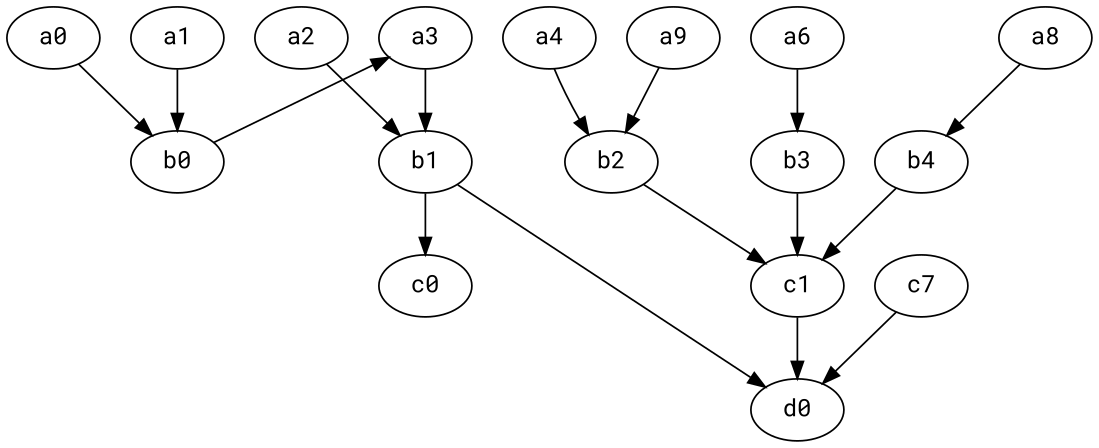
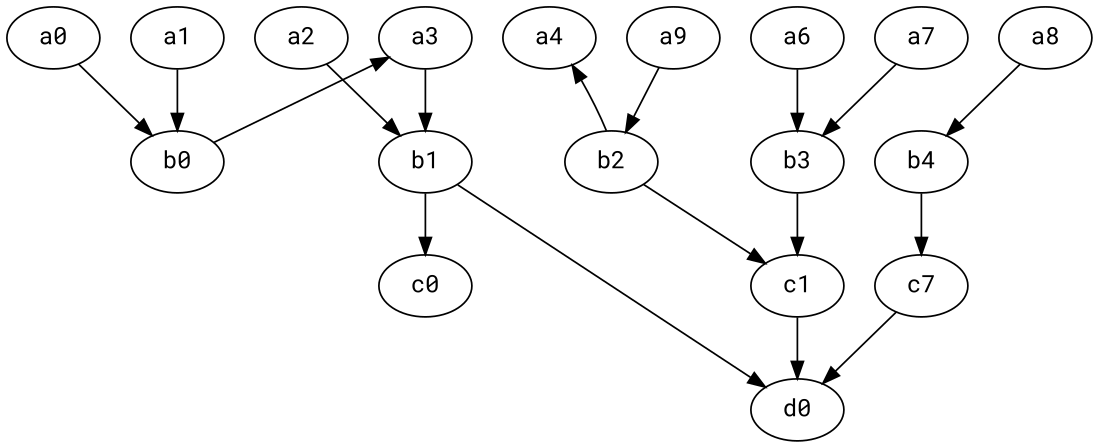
node "a7": added
edge "a4" -> "b2": reversed
edge "b4" -> "c1": now "b4" -> "c7"
